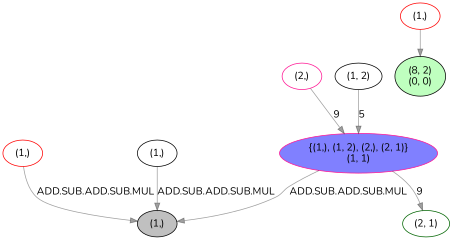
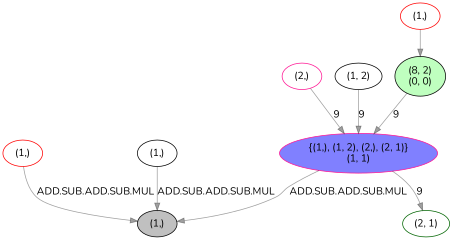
edge "(8, 2) (0, 0)" -> "{(1,), (1, 2), (2,), (2, 1)} (1, 1)": added, label "9"
edge "(1, 2)" -> "{(1,), (1, 2), (2,), (2, 1)} (1, 1)": label "5" -> "9"
